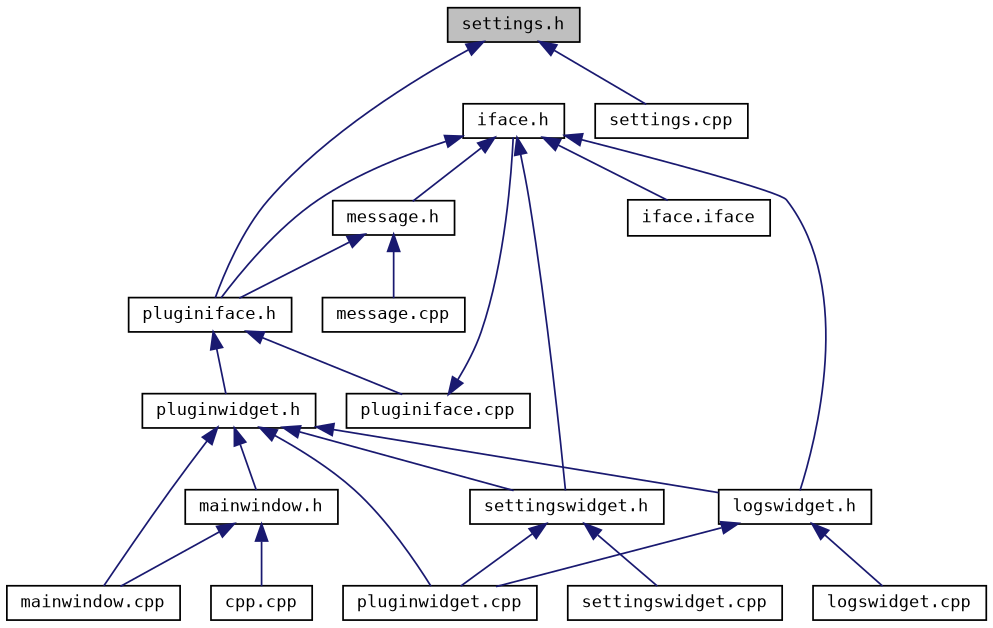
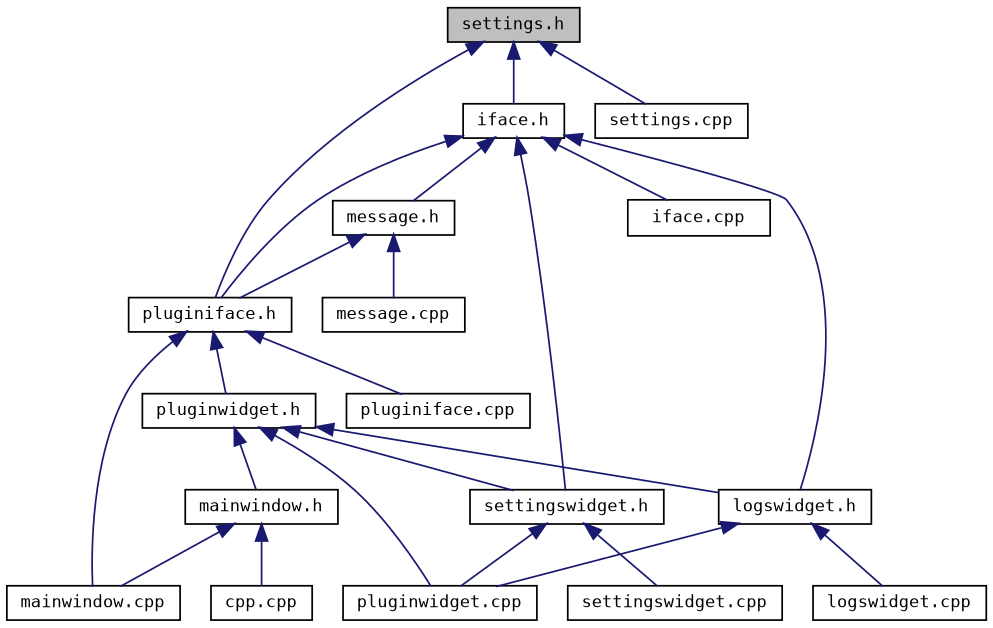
node "iface.iface": label "iface.iface" -> "iface.cpp"
edge "iface.h" -> "pluginiface.cpp": now "iface.h" -> "settings.h"
edge "mainwindow.cpp" -> "pluginwidget.h": now "mainwindow.cpp" -> "pluginiface.h"
